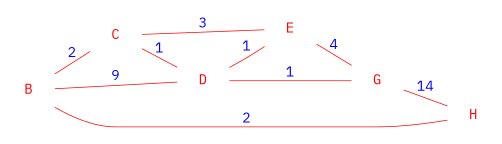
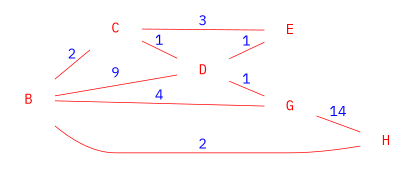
edge "E" -- "G": now "B" -- "G"
